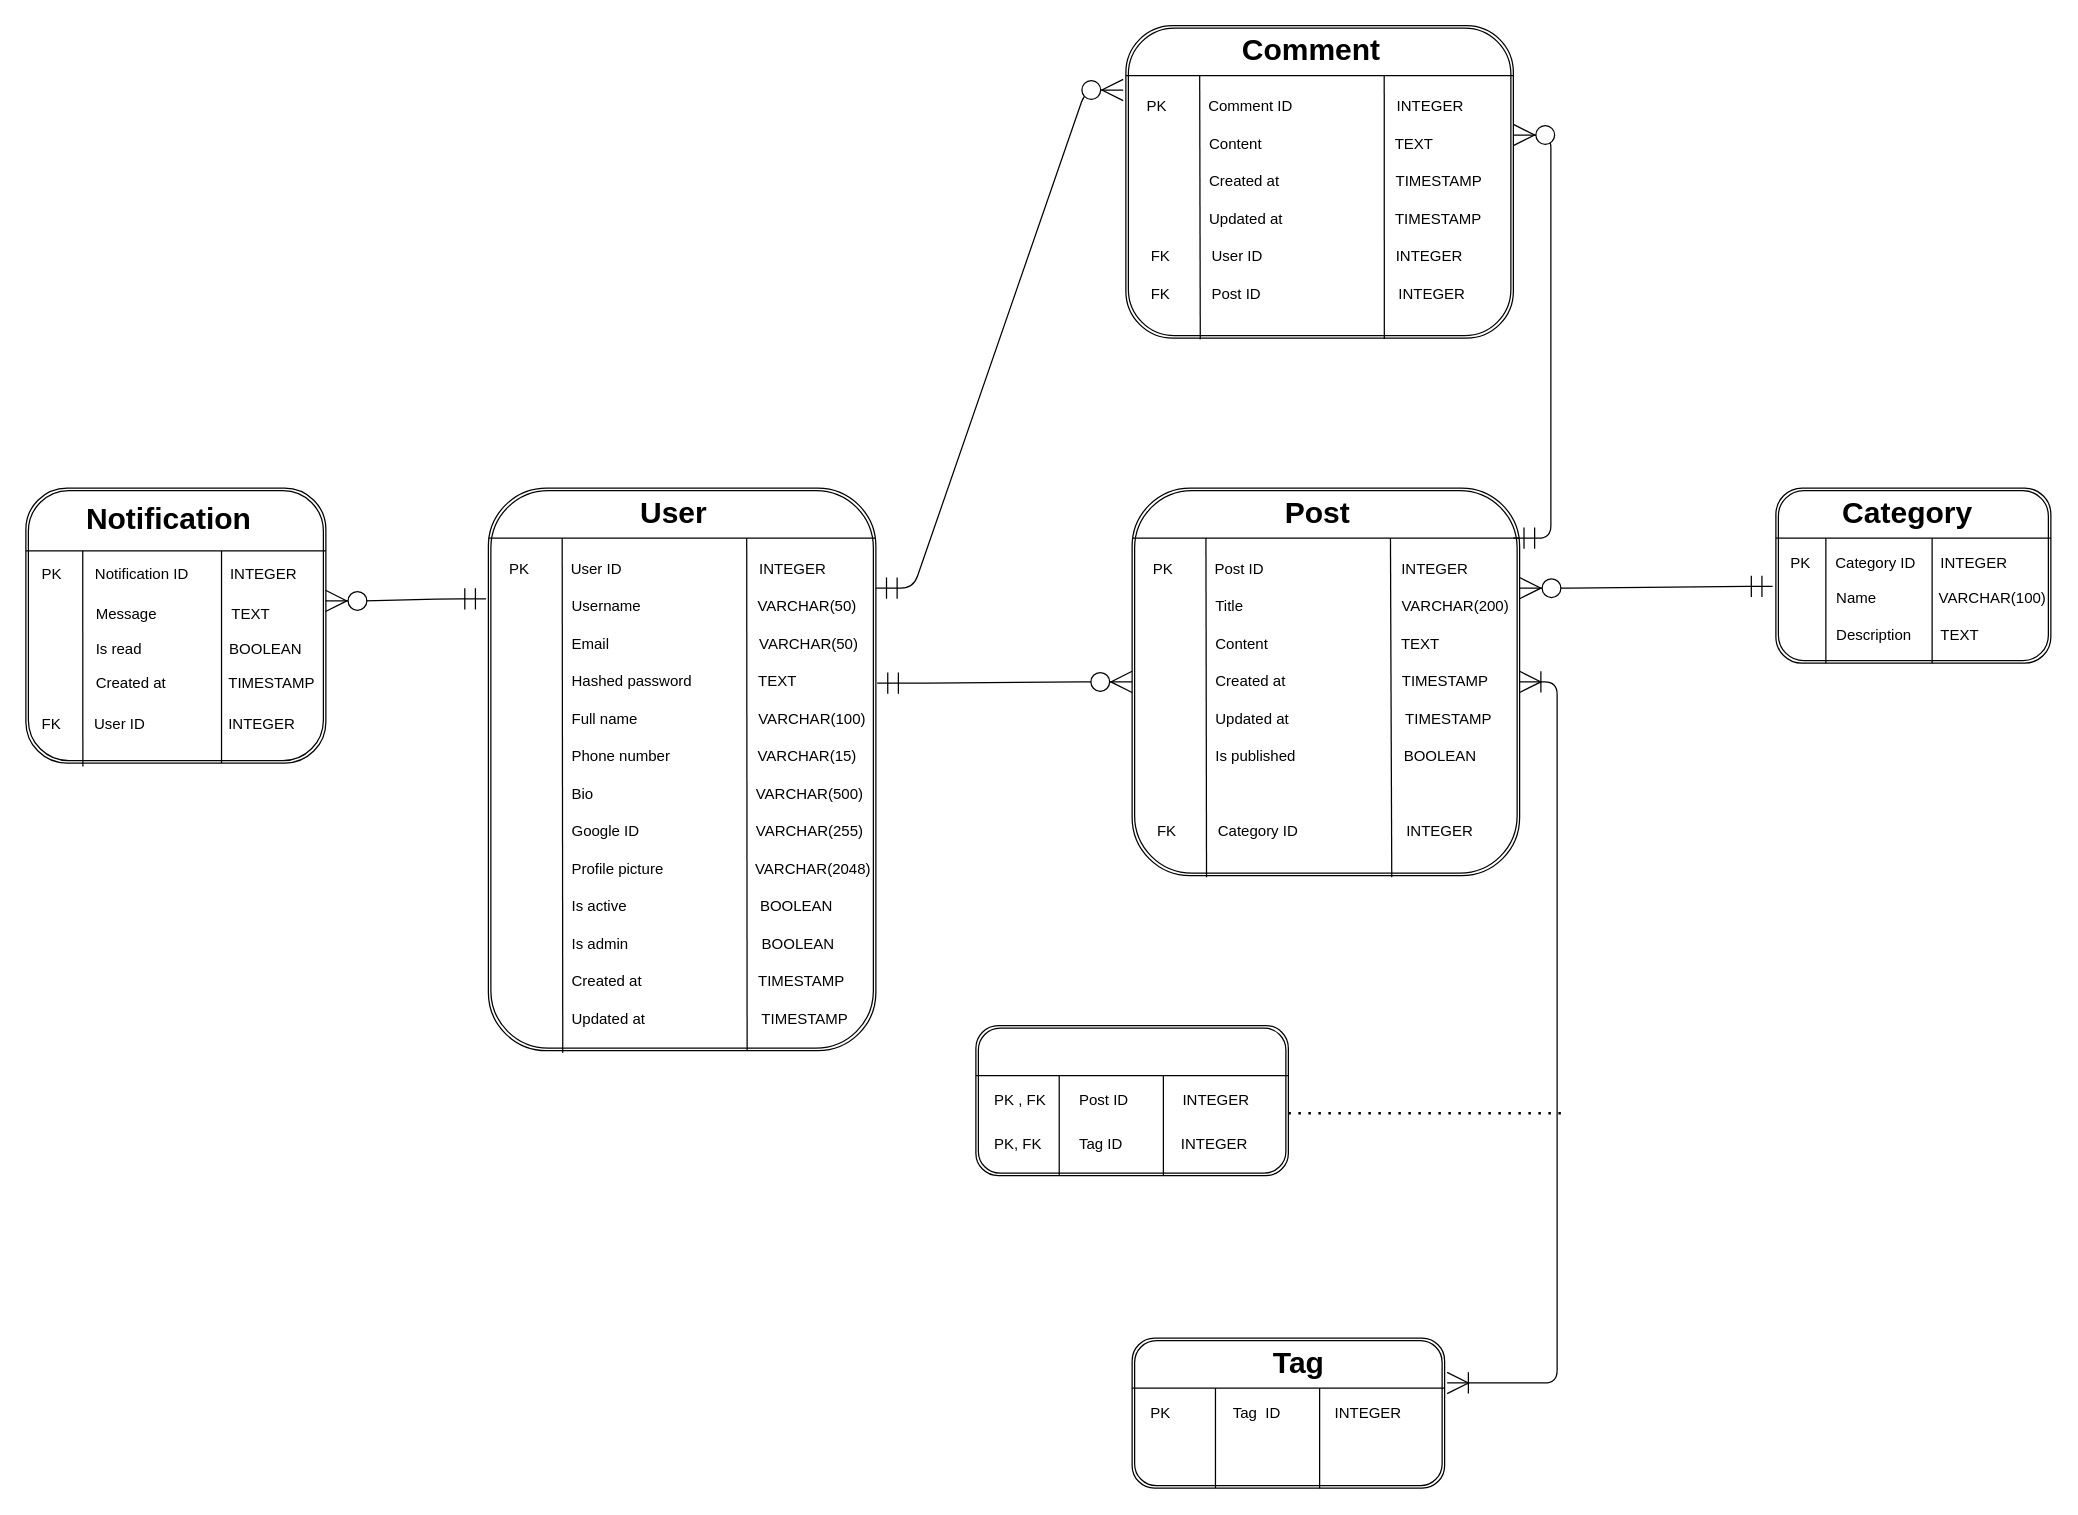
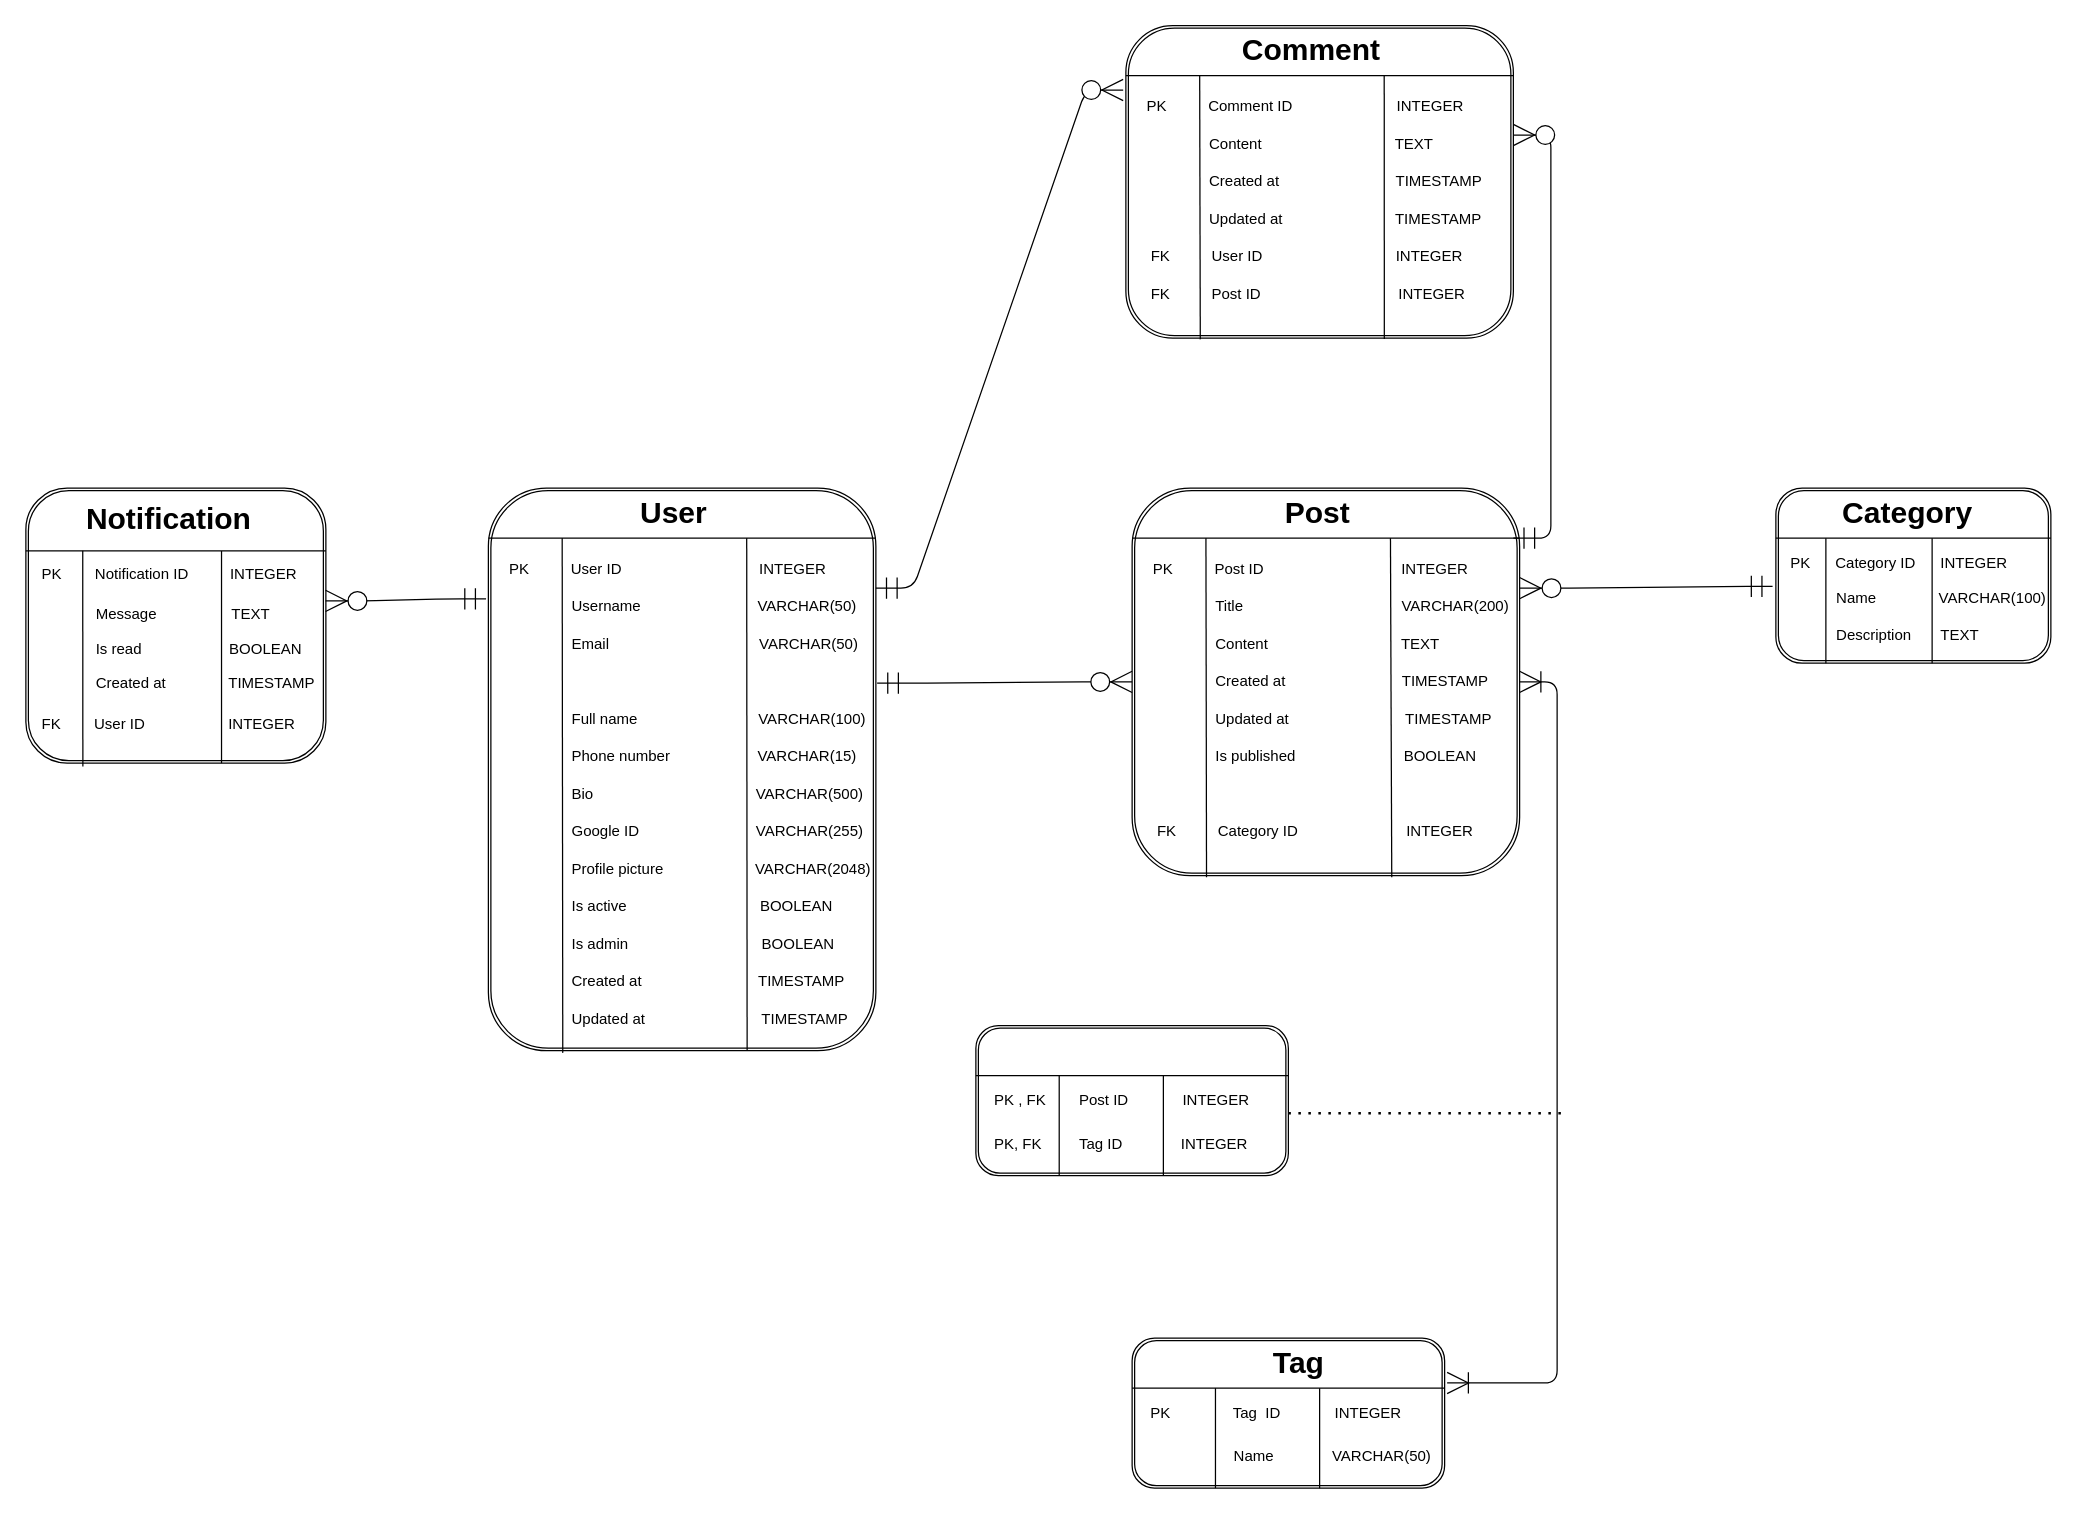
node "Hashed password TEXT": removed
node "Name VARCHAR(50)": added
